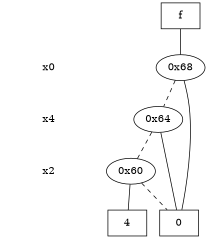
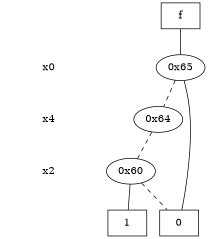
node "0x68": label "0x68" -> "0x65"
edge "0x64" -- "0": removed
node "4": label "4" -> "1"
